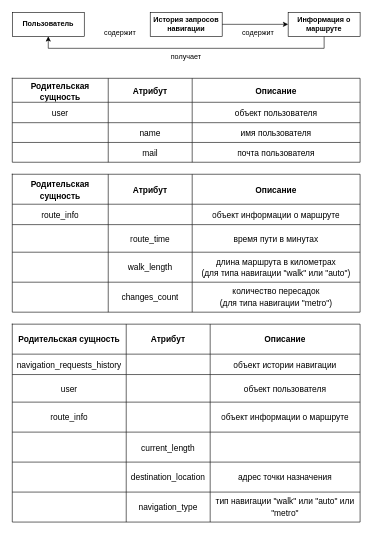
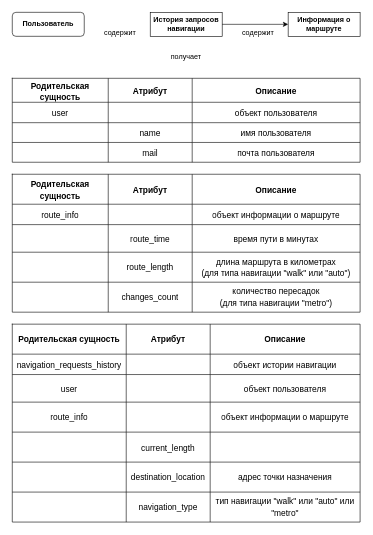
node "Пользователь": shape rectangle -> rounded rectangle
edge "Информация о маршруте" -> "Пользователь": removed
node "walk_length": label "walk_length" -> "route_length"
